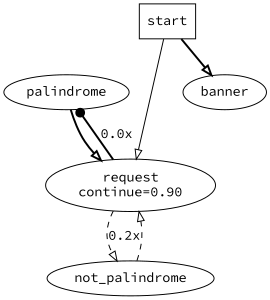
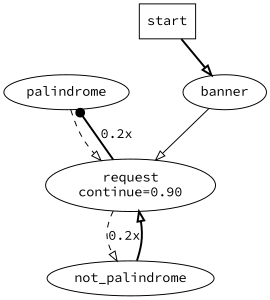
edge "start" -> "request continue=0.90": now "banner" -> "request continue=0.90"
edge "palindrome" -> "request continue=0.90": style bold -> dashed
edge "request continue=0.90" -> "palindrome": label "0.0x" -> "0.2x"
edge "not_palindrome" -> "request continue=0.90": style dashed -> bold
